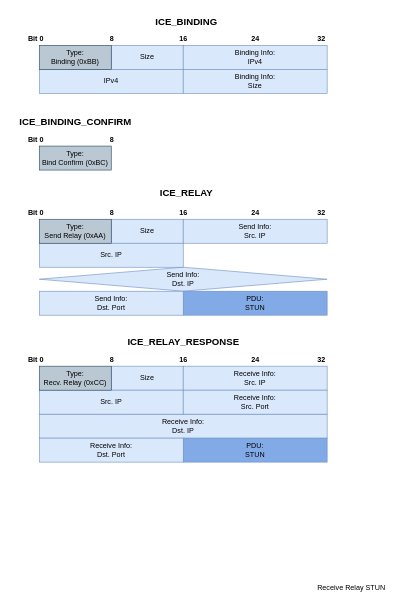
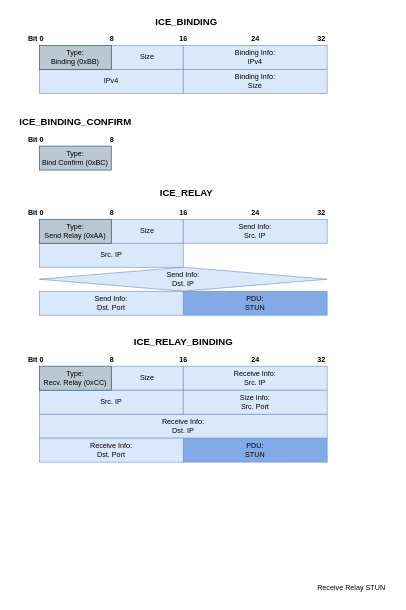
node "ICE_RELAY_RESPONSE": label "ICE_RELAY_RESPONSE" -> "ICE_RELAY_BINDING"
node "Receive Info: Src. Port": label "Receive Info: Src. Port" -> "Size Info: Src. Port"
